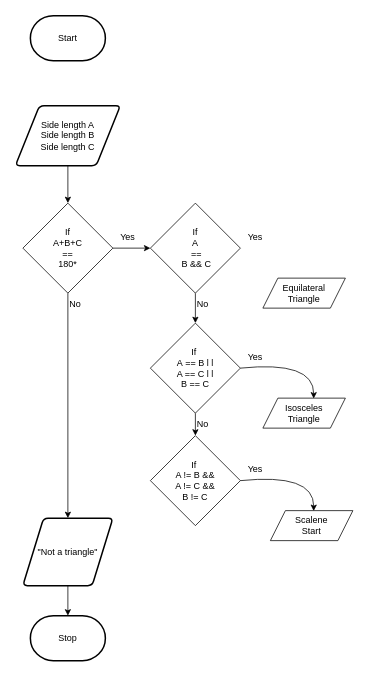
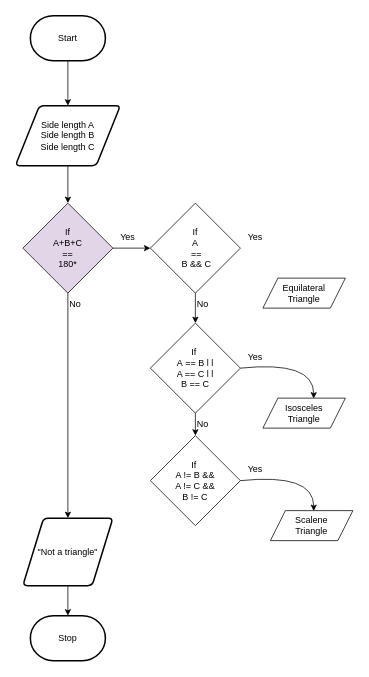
edge "Start" -> "Side length A Side length B Side length C": added
node "If A+B+C == 180*": fillcolor #ffffff -> #e1d5e7
node "Scalene Start": label "Scalene Start" -> "Scalene Triangle"
